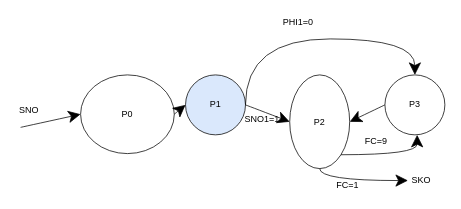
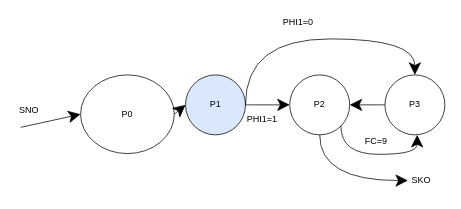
node "SNO1=1": label "SNO1=1" -> "PHI1=1"
node "P2": size 60x94 -> 60x60
node "FC=1": removed
